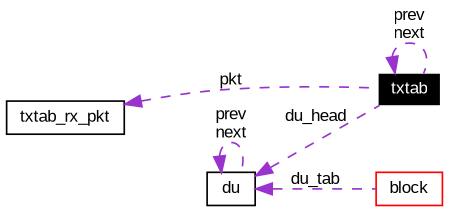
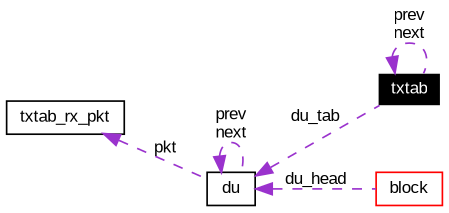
edge "txtab" -> "txtab_rx_pkt": now "du" -> "txtab_rx_pkt"
edge "txtab" -> "du": label "du_head" -> "du_tab"
edge "block" -> "du": label "du_tab" -> "du_head"
